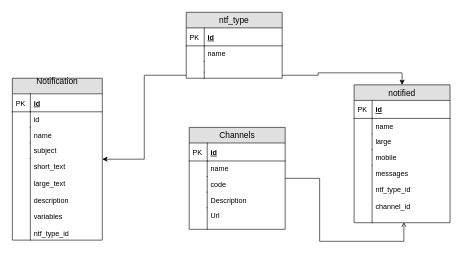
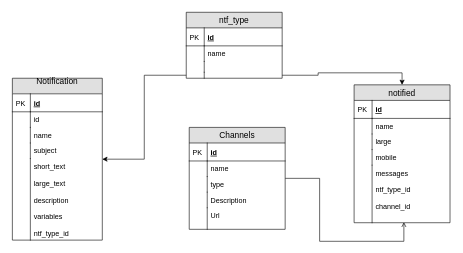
node "code": label "code" -> "type"
